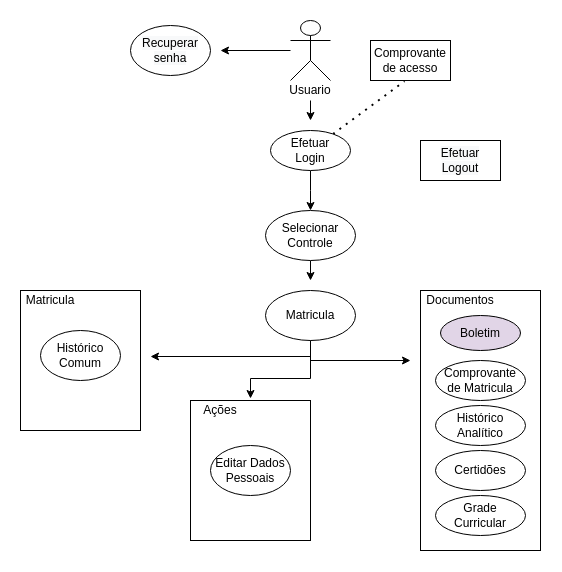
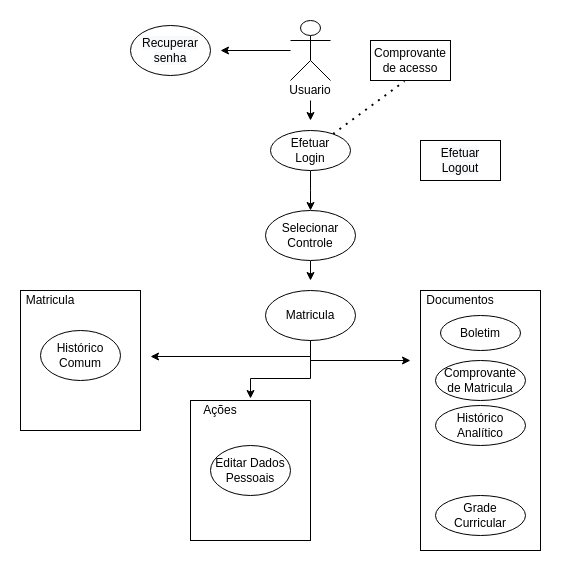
node "Boletim": fillcolor #e1d5e7 -> #ffffff
node "Certidões": removed
